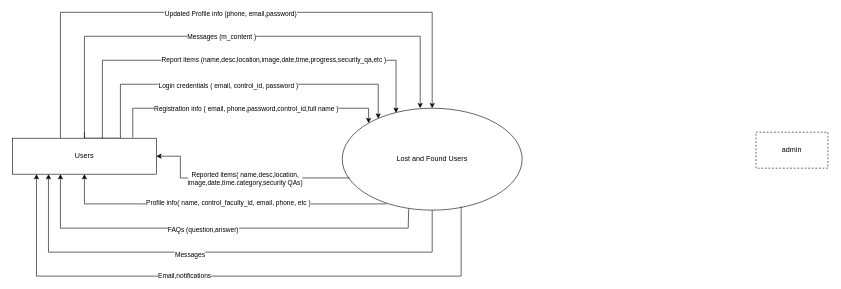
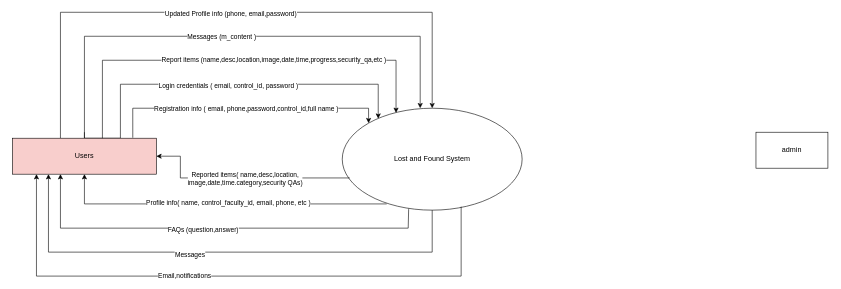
node "admin": style dashed -> solid
node "Users": fillcolor #ffffff -> #f8cecc
node "Lost and Found Users": label "Lost and Found Users" -> "Lost and Found System"
